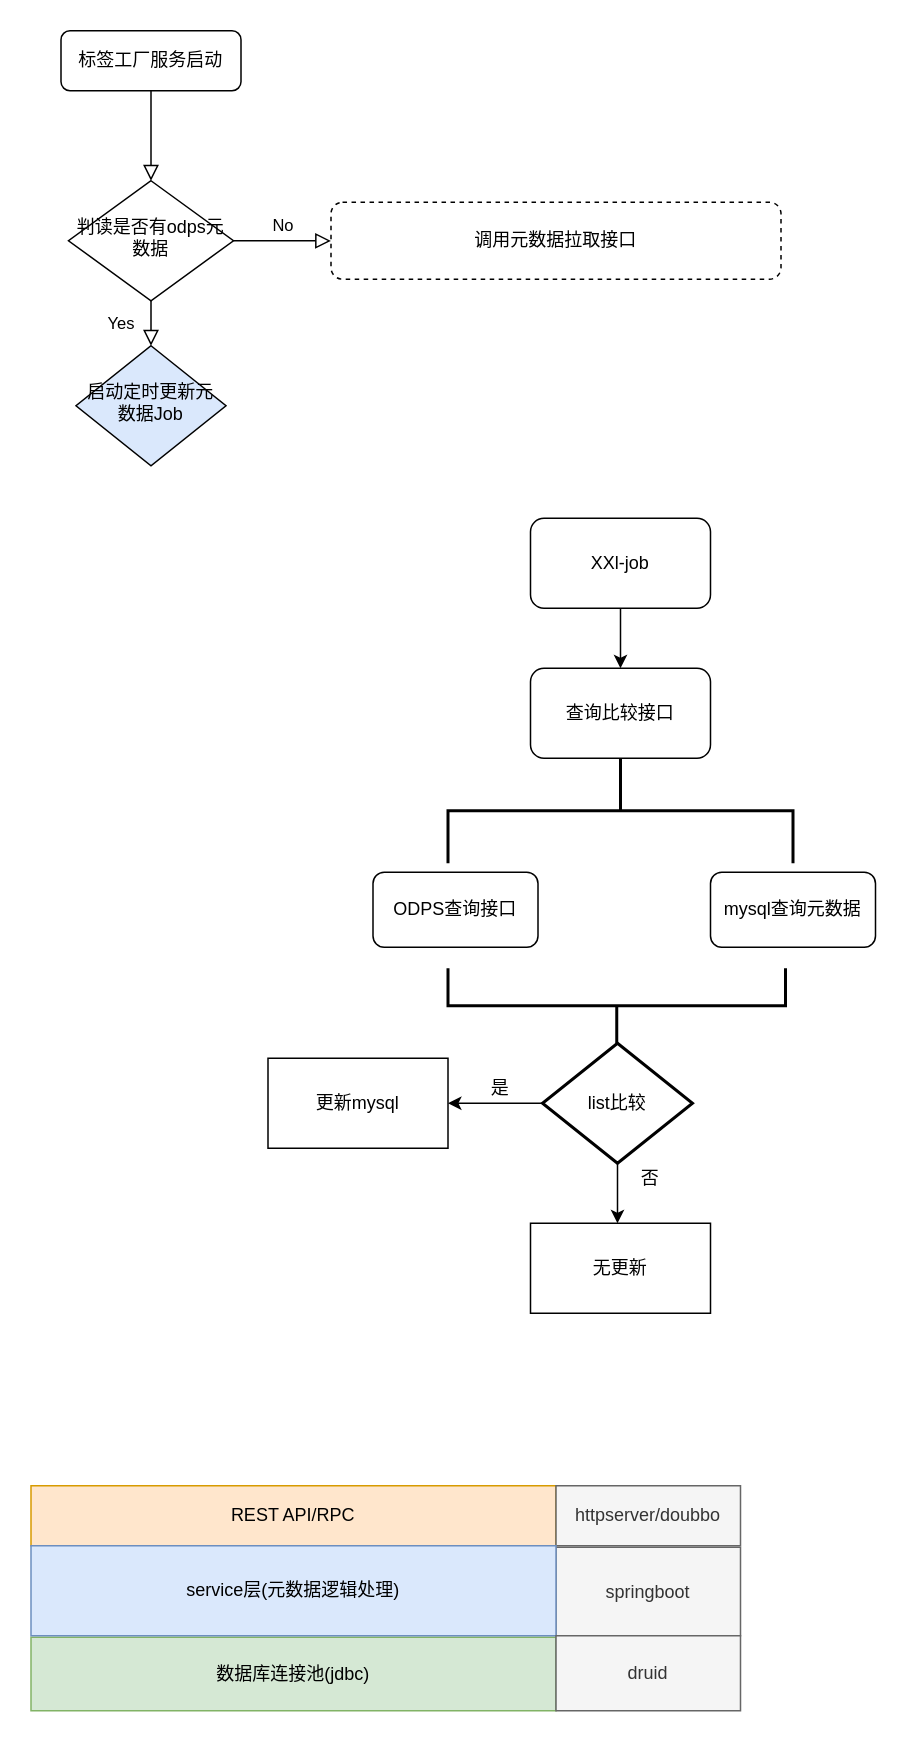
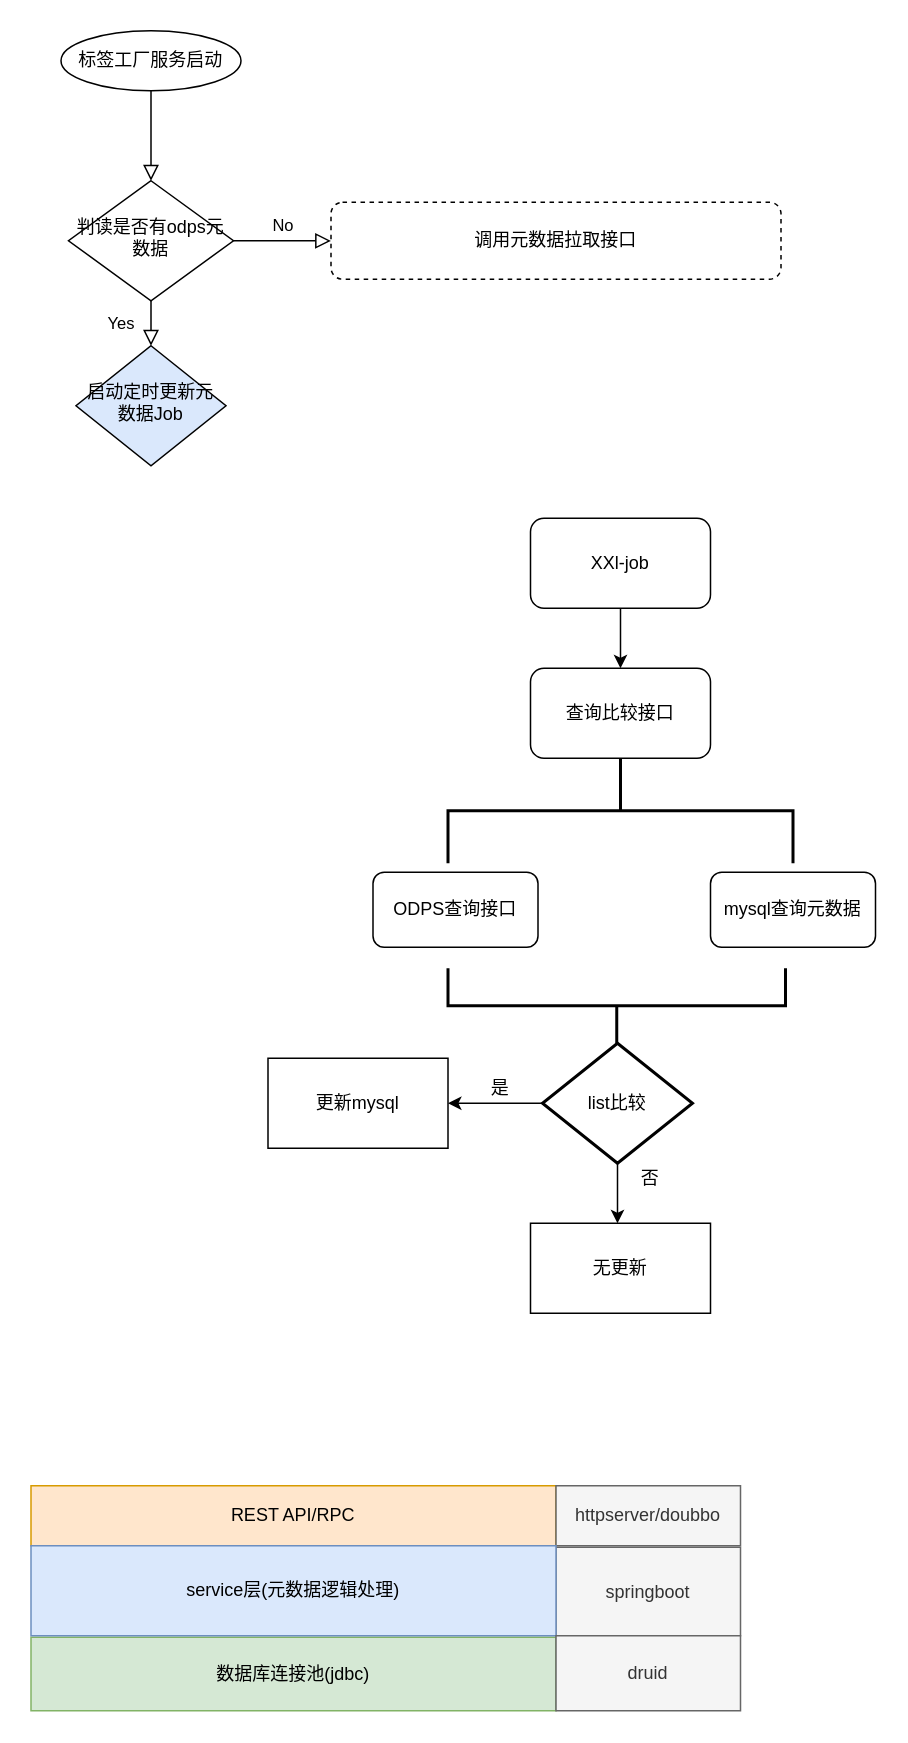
node "标签工厂服务启动": shape rounded rectangle -> ellipse
